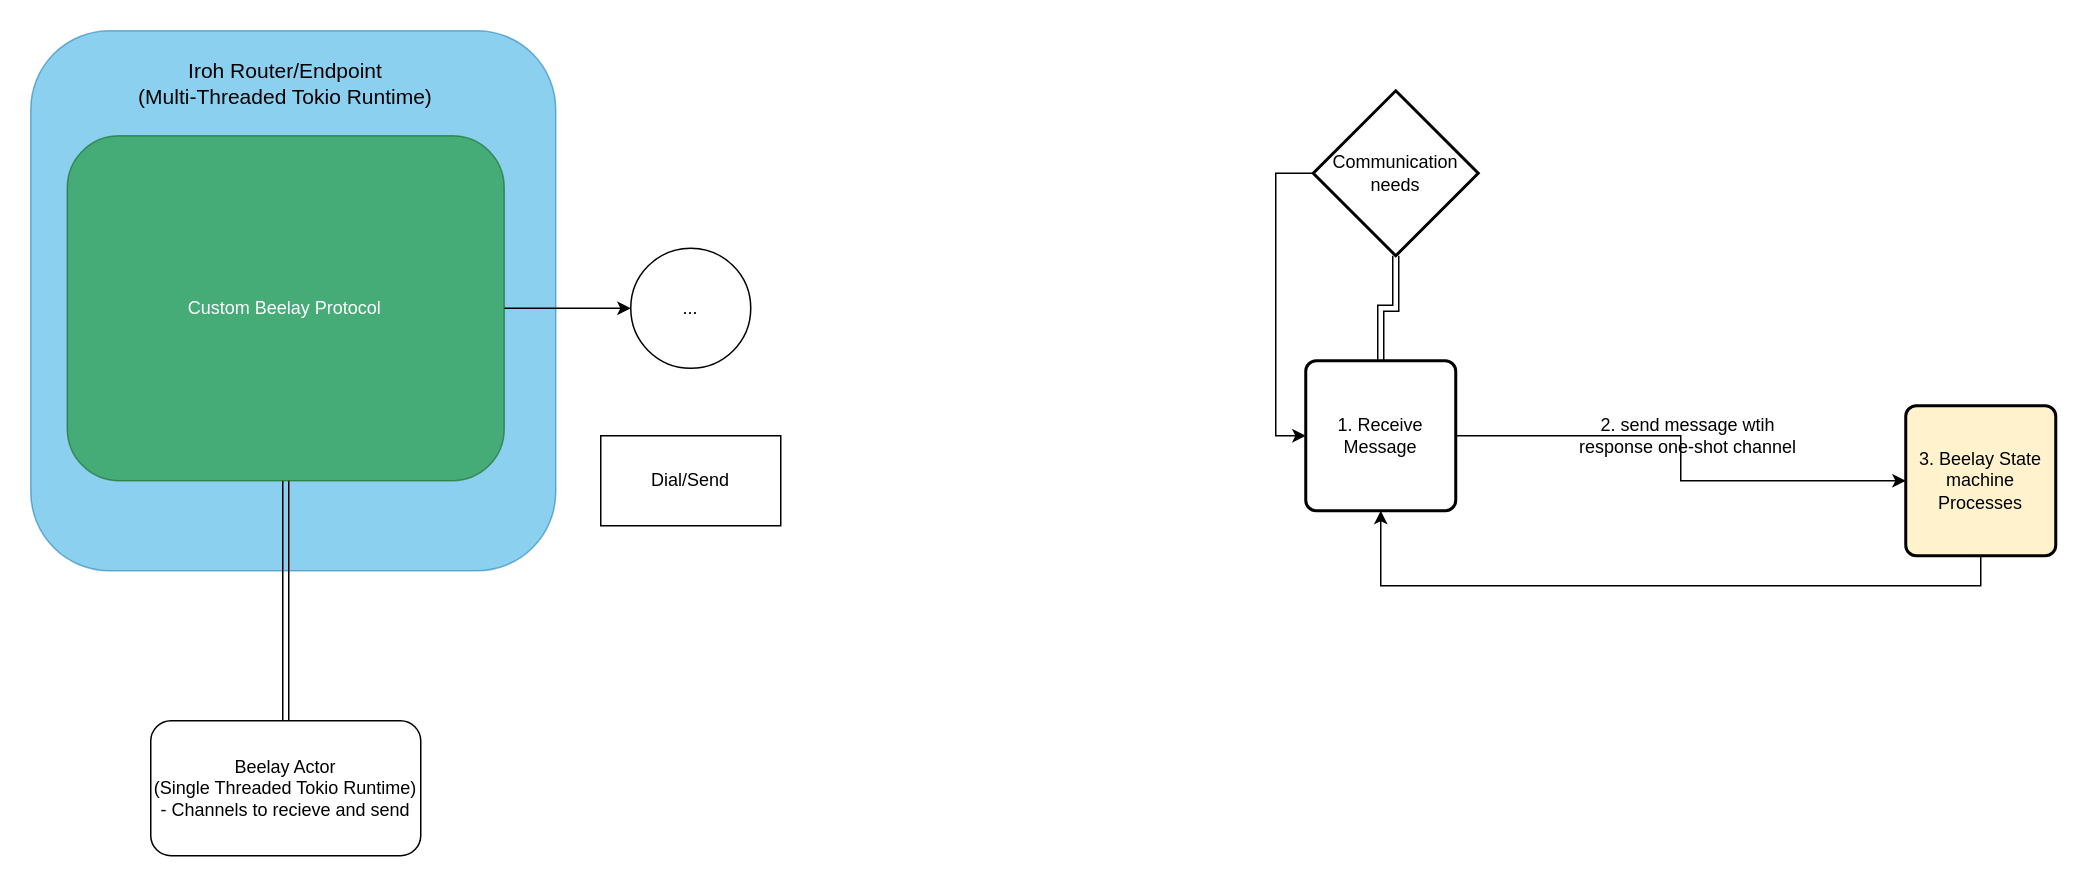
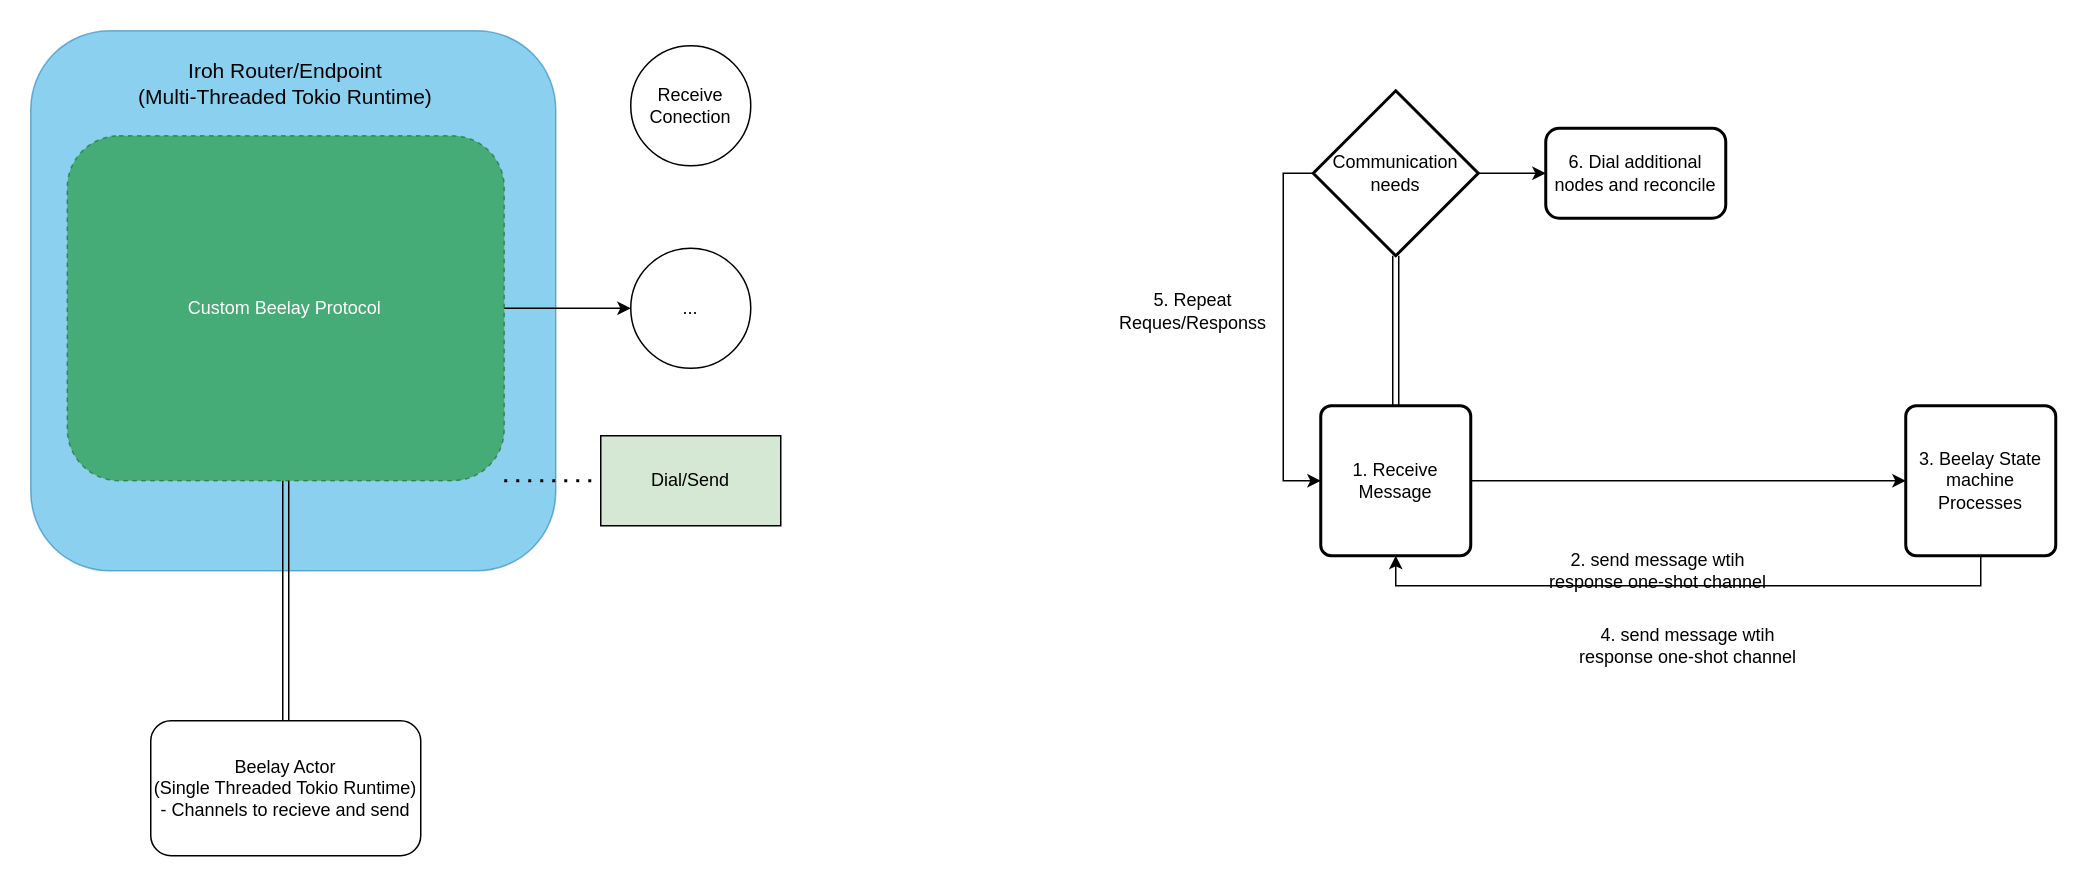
node "Receive Conection": added
edge "Communication needs" -> "6. Dial additional nodes and reconcile": added
node "6. Dial additional nodes and reconcile": added
node "Custom Beelay Protocol": style solid -> dashed
node "5. Repeat Reques/Responss": added
node "1. Receive Message": moved (1381, 436) -> (1396, 481)
node "2. send message wtih response one-shot channel": moved (1688, 436) -> (1658, 571)
edge "Custom Beelay Protocol" -- "Dial/Send": added
node "Dial/Send": fillcolor #ffffff -> #d5e8d4
node "3. Beelay State machine Processes": fillcolor #fff2cc -> #ffffff
node "4. send message wtih response one-shot channel": added
